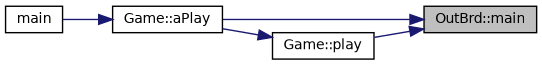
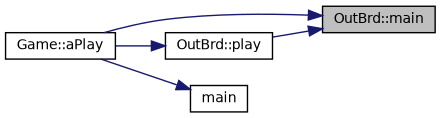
edge "main" -> "Game::aPlay": reversed
node "Game::play": label "Game::play" -> "OutBrd::play"
